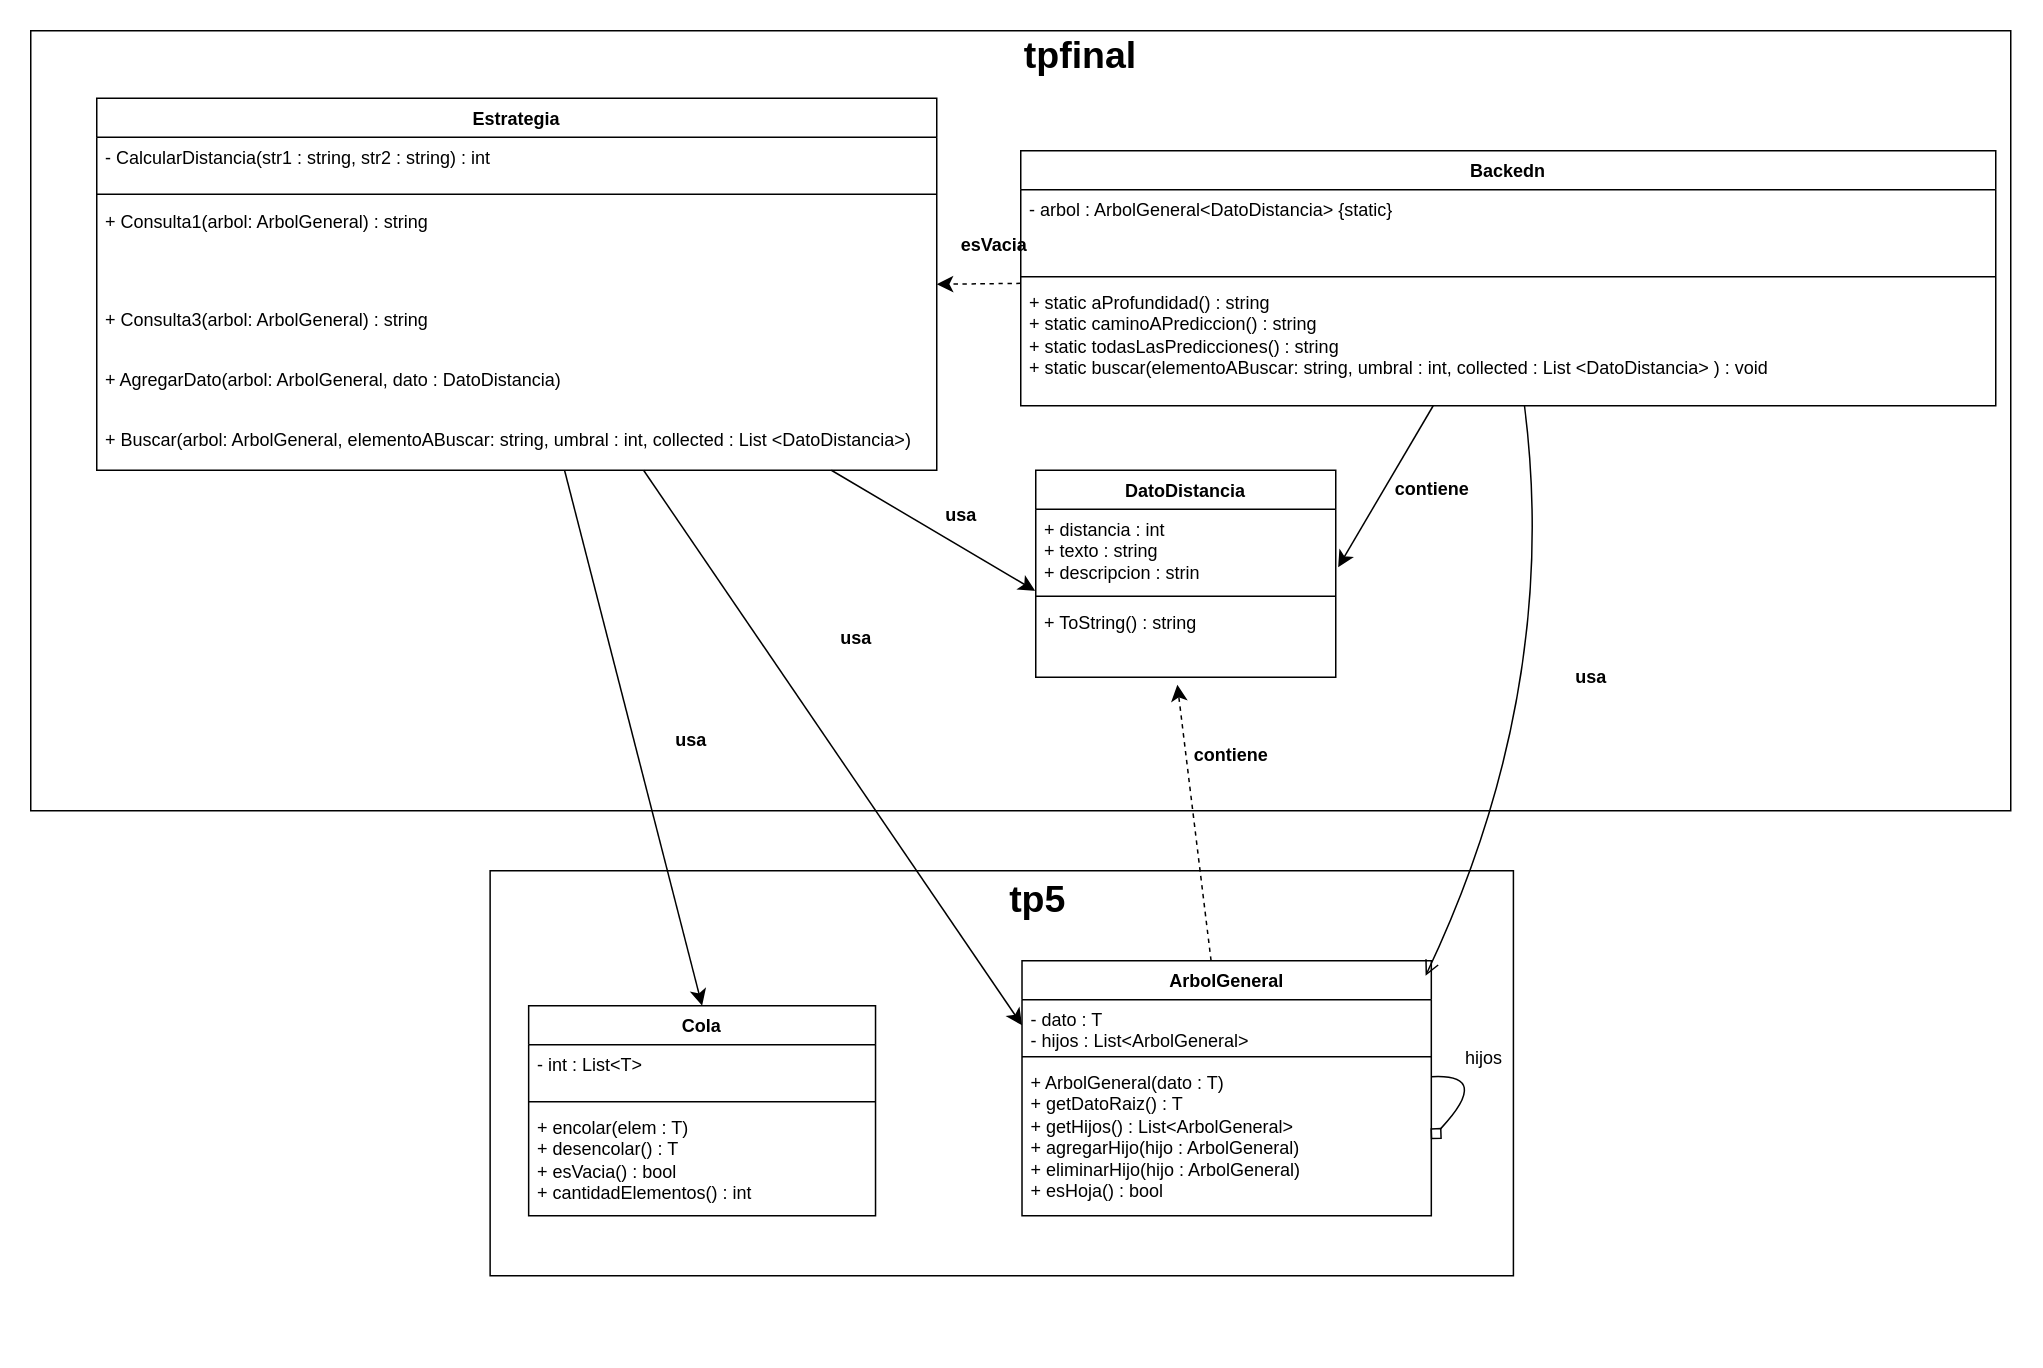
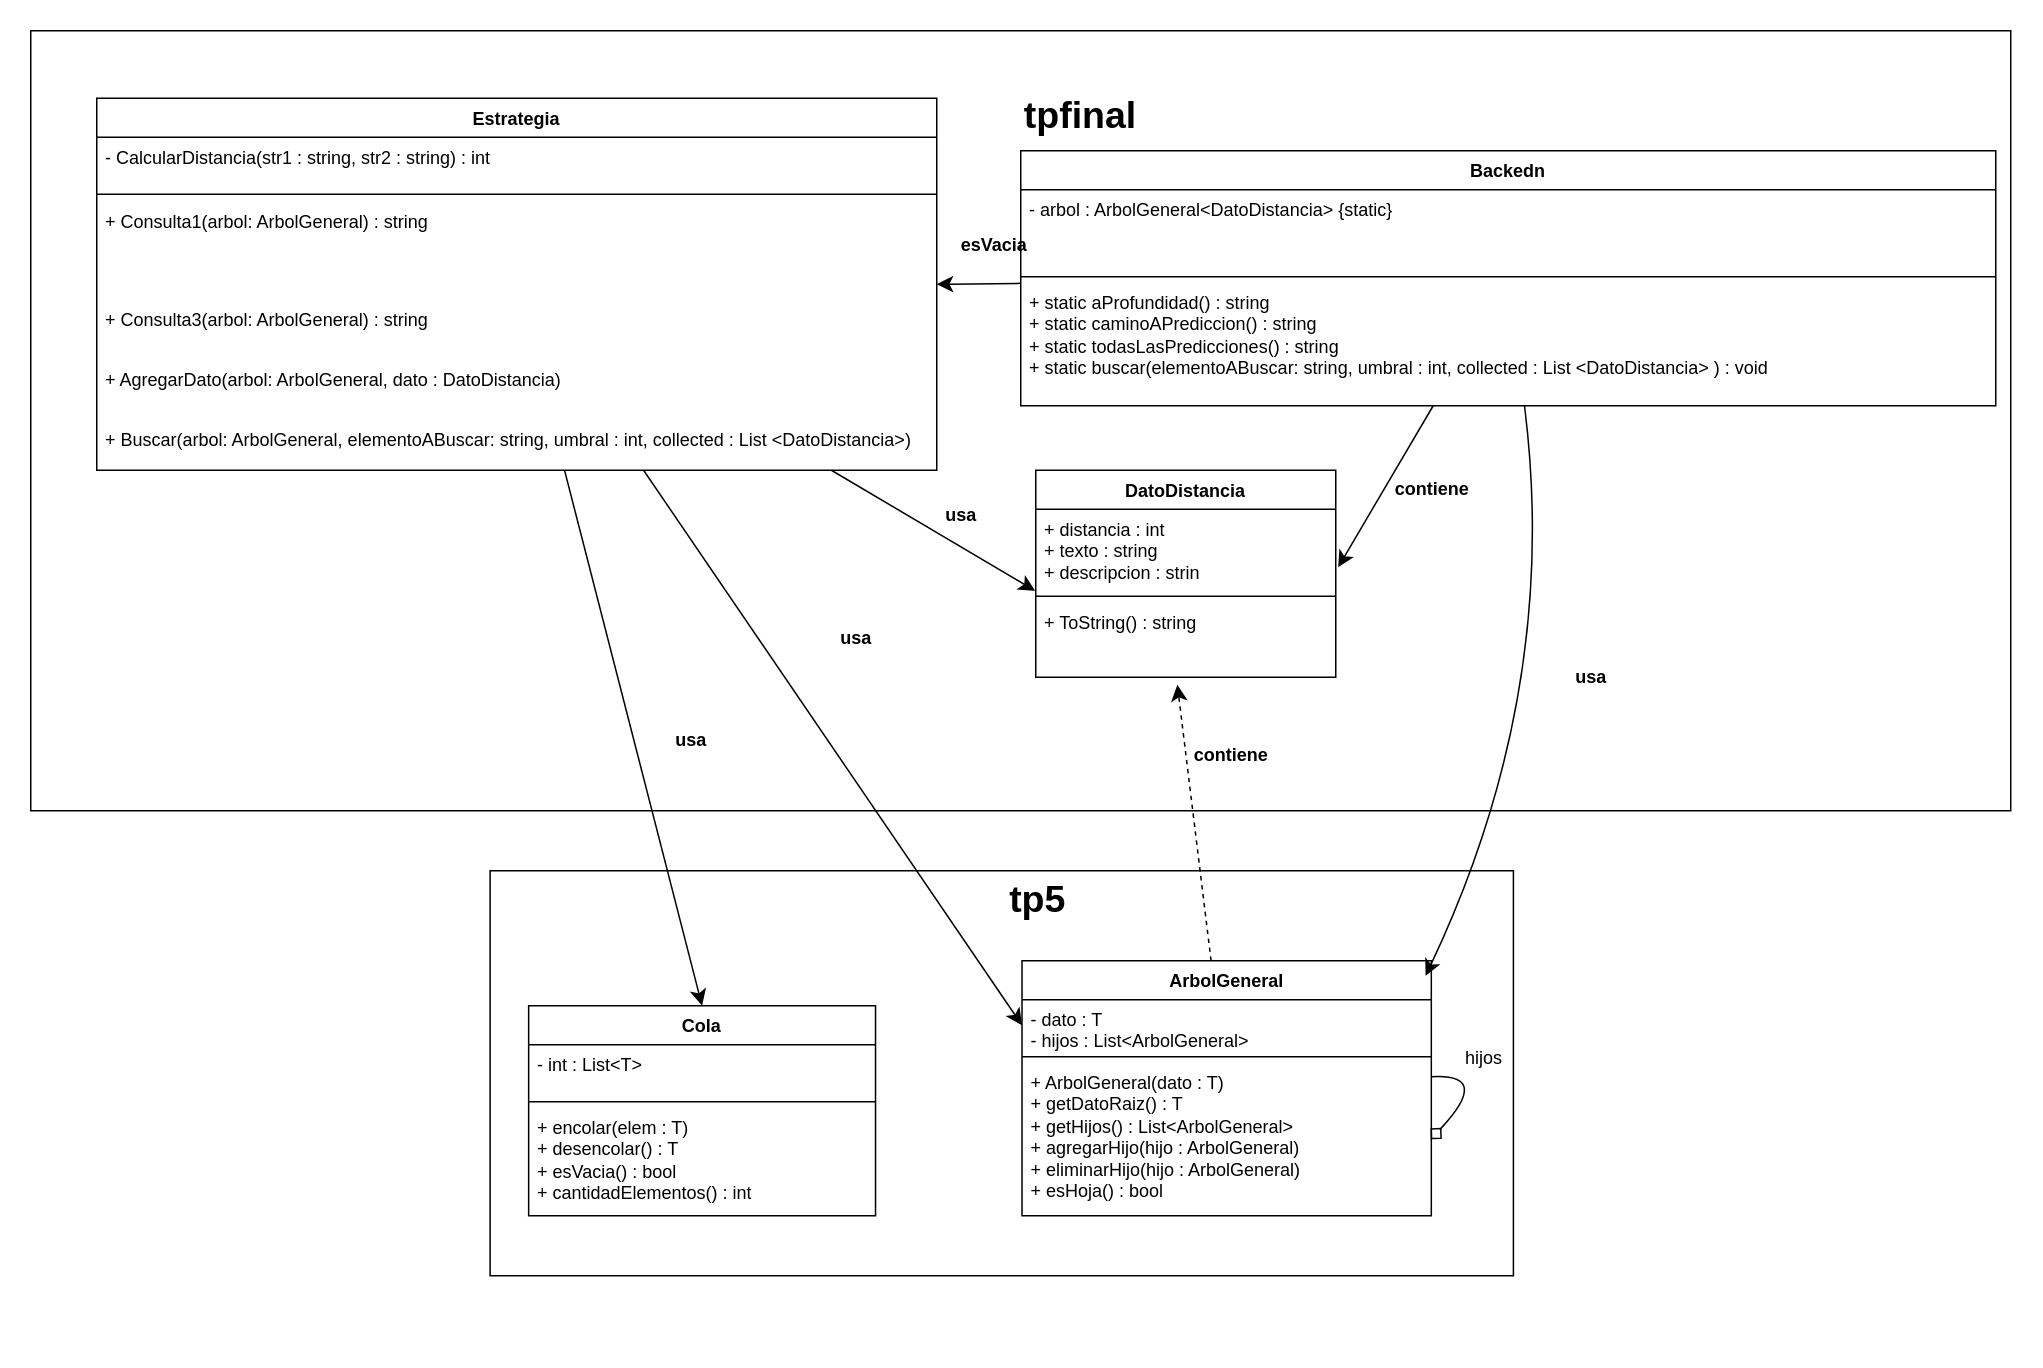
node "tpfinal": moved (1081, 53) -> (1081, 113)
edge "Backedn" -> "Estrategia": style dashed -> solid
edge "Backedn" -> "ArbolGeneral": arrowhead open -> classic
